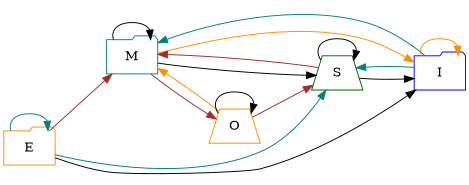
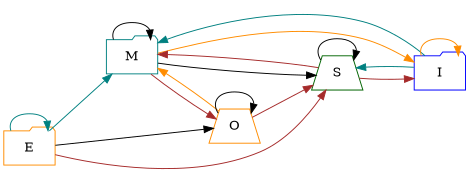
edge "S" -> "I": color black -> brown
edge "E" -> "M": color brown -> teal
edge "E" -> "S": color teal -> brown
edge "E" -> "I": now "E" -> "O"
